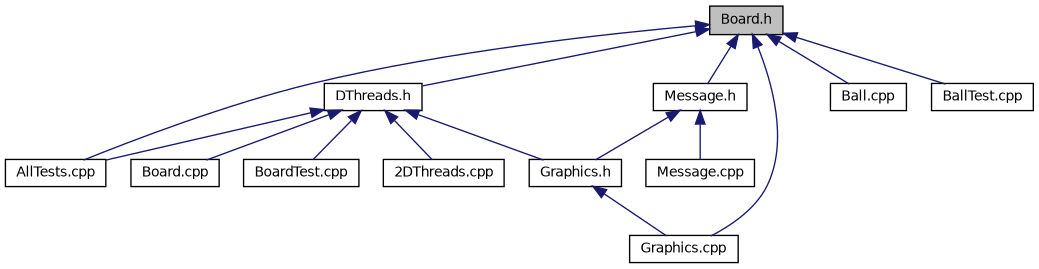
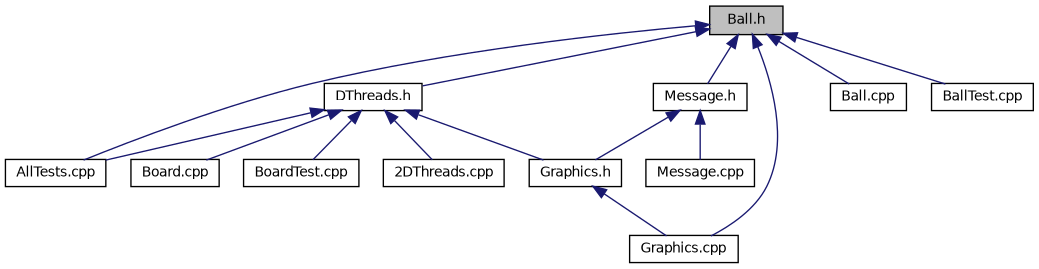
node "Board.h": label "Board.h" -> "Ball.h"
